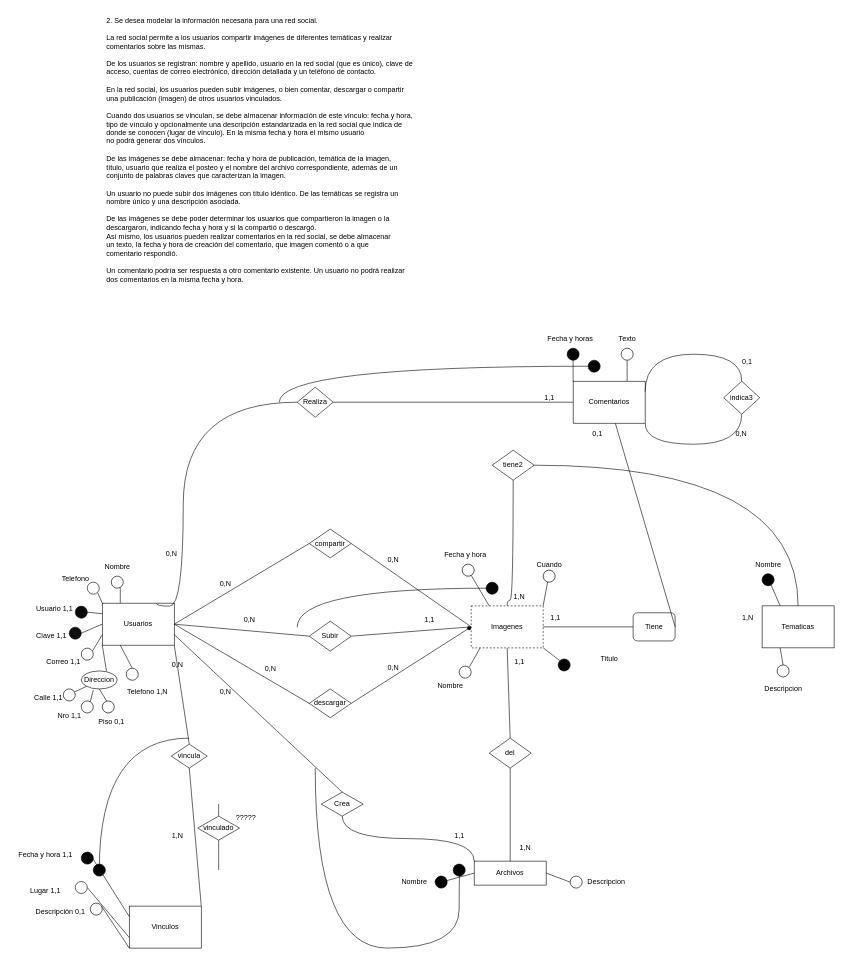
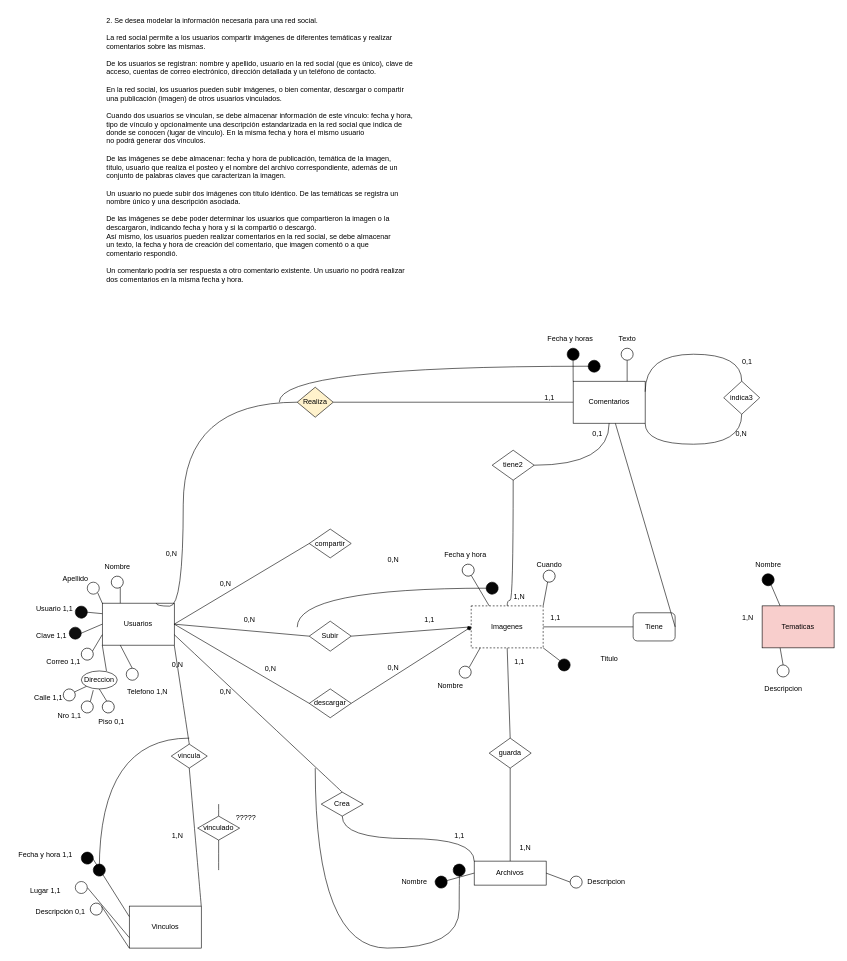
node "Realiza": fillcolor #ffffff -> #fff2cc
edge "tiene2" -- "Tematicas": now "tiene2" -- "Comentarios"
node "Telefono": label "Telefono" -> "Apellido"
edge "compartir" -- "Imagenes": removed
node "Tematicas": fillcolor #ffffff -> #f8cecc
node "del": label "del" -> "guarda"
